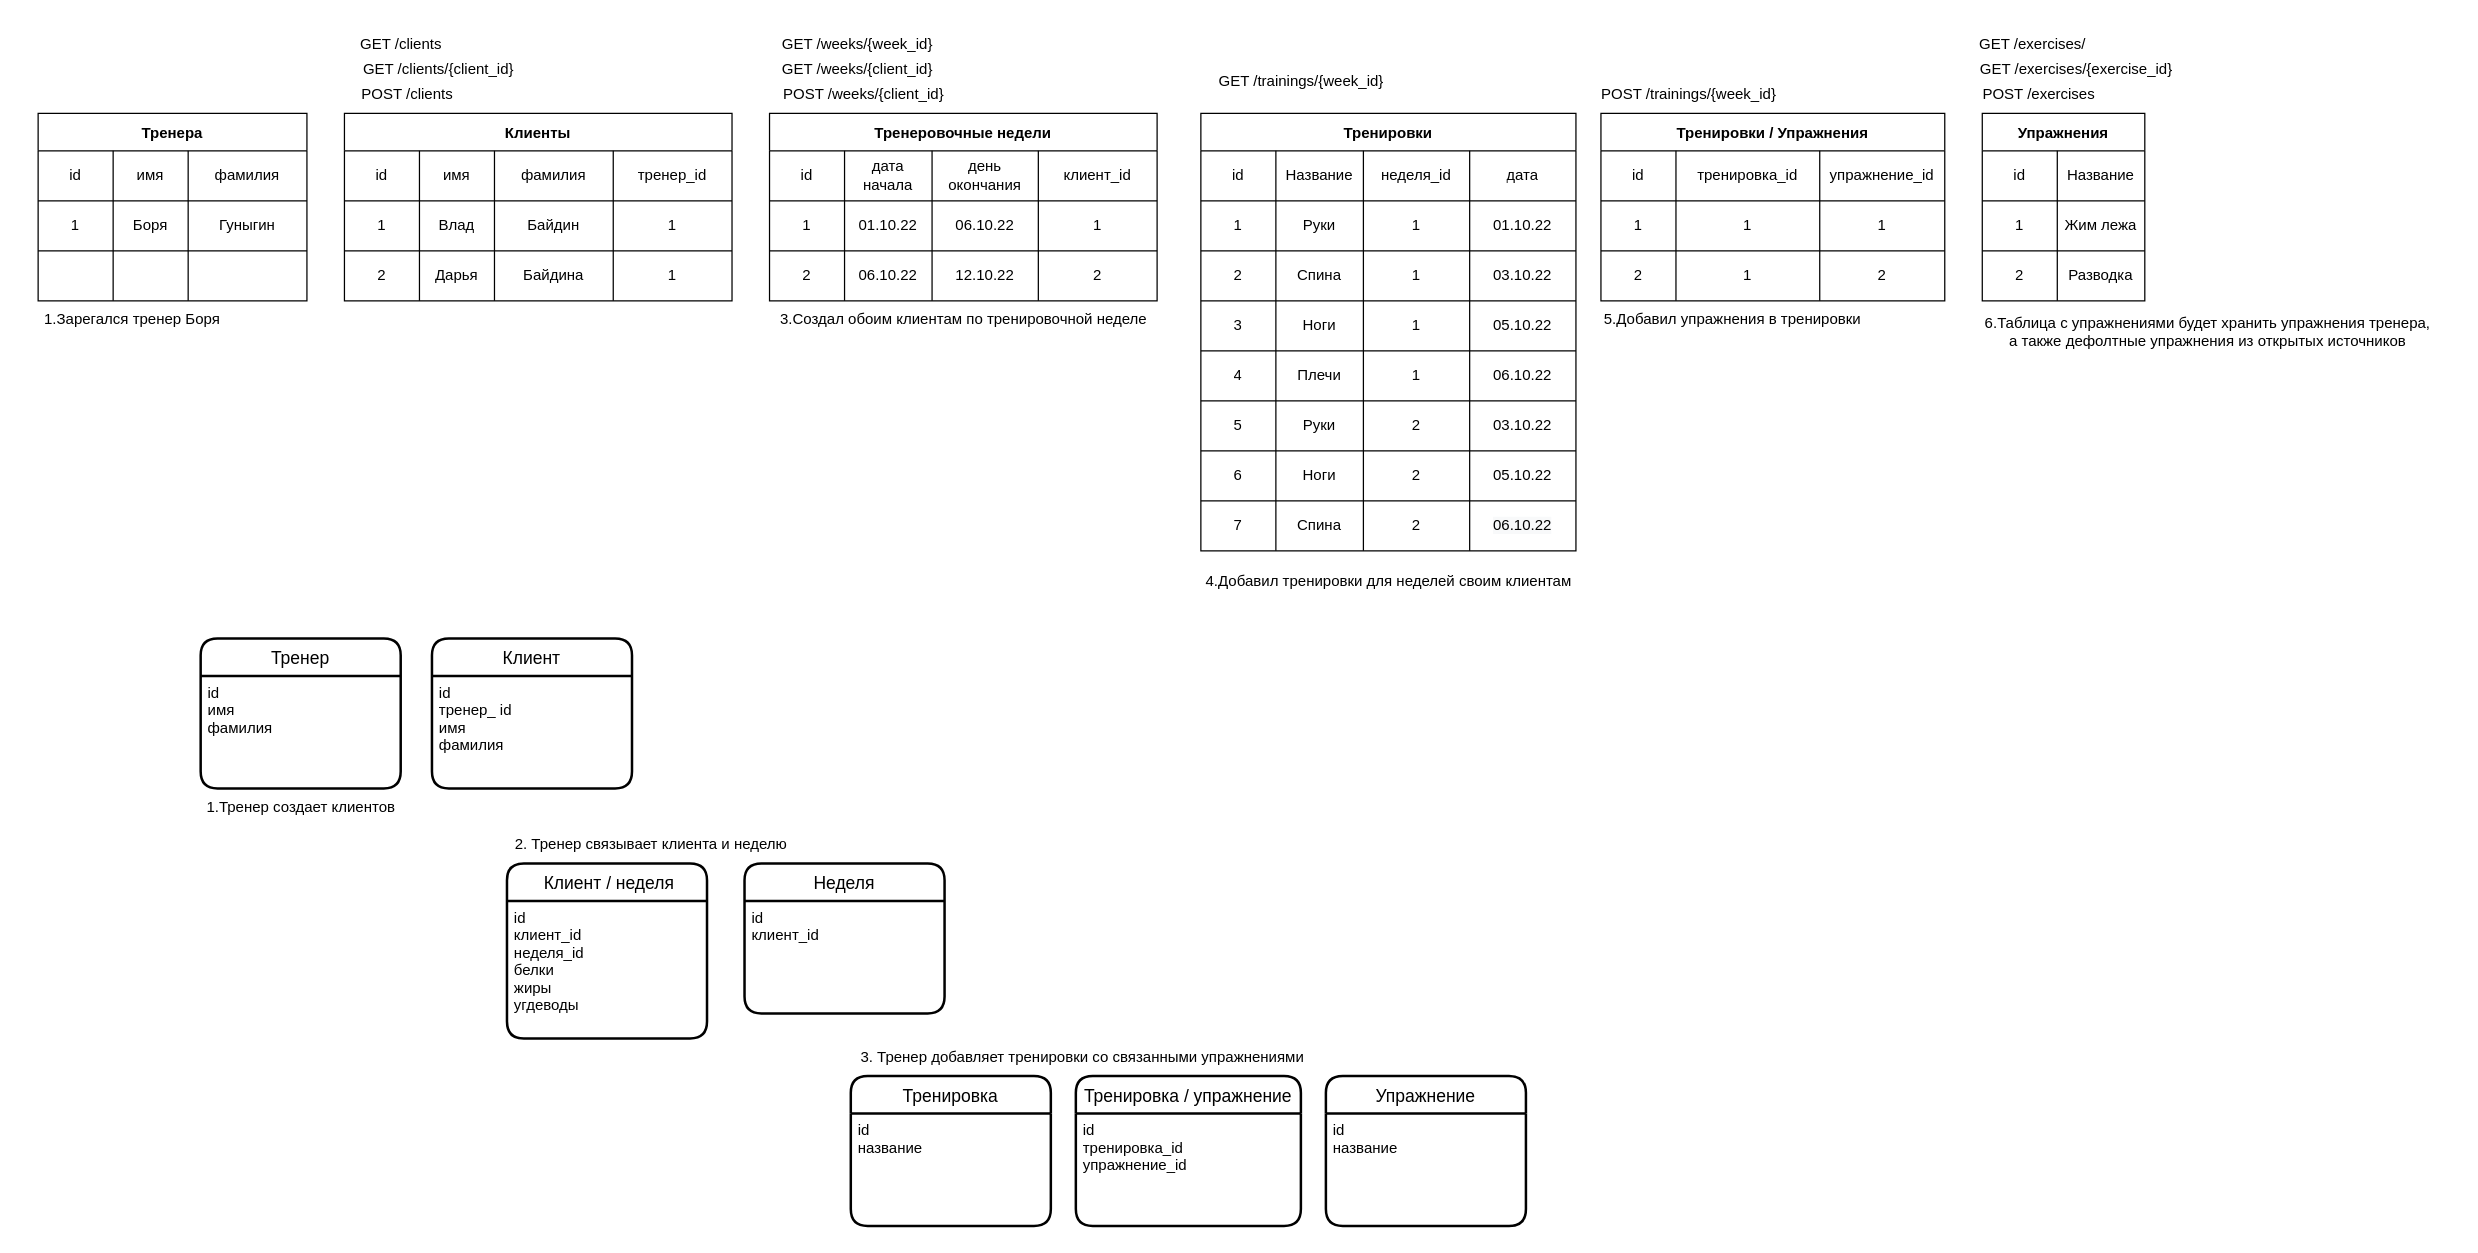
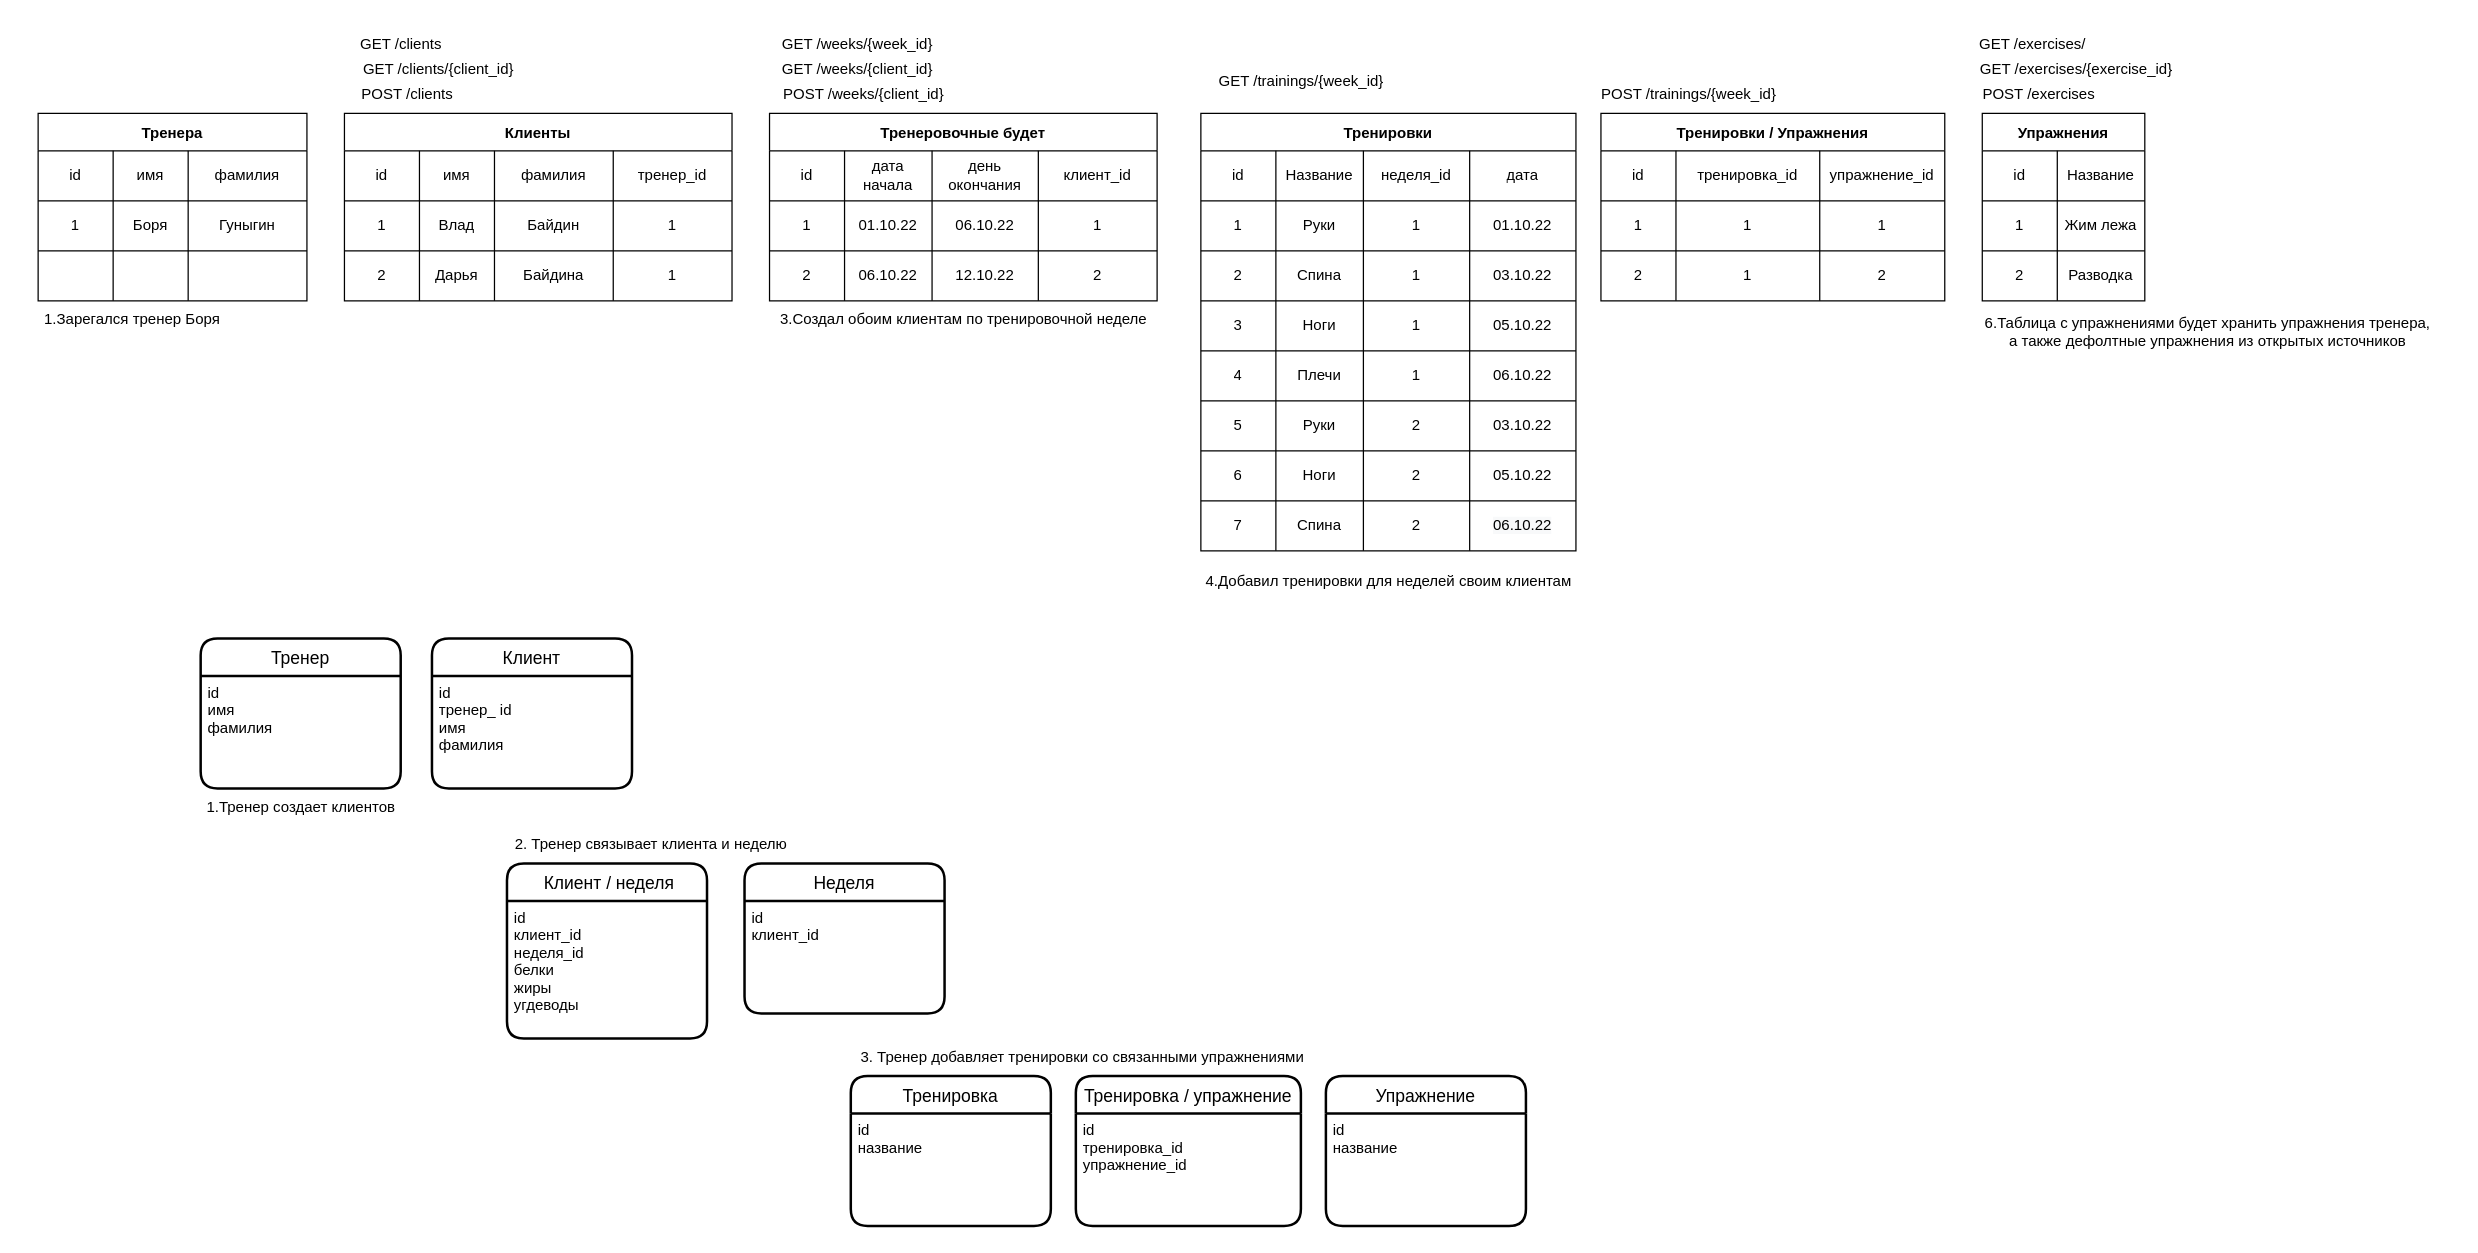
node "Тренеровочные недели": label "Тренеровочные недели" -> "Тренеровочные будет"
node "5.Добавил упражнения в тренировки": removed
